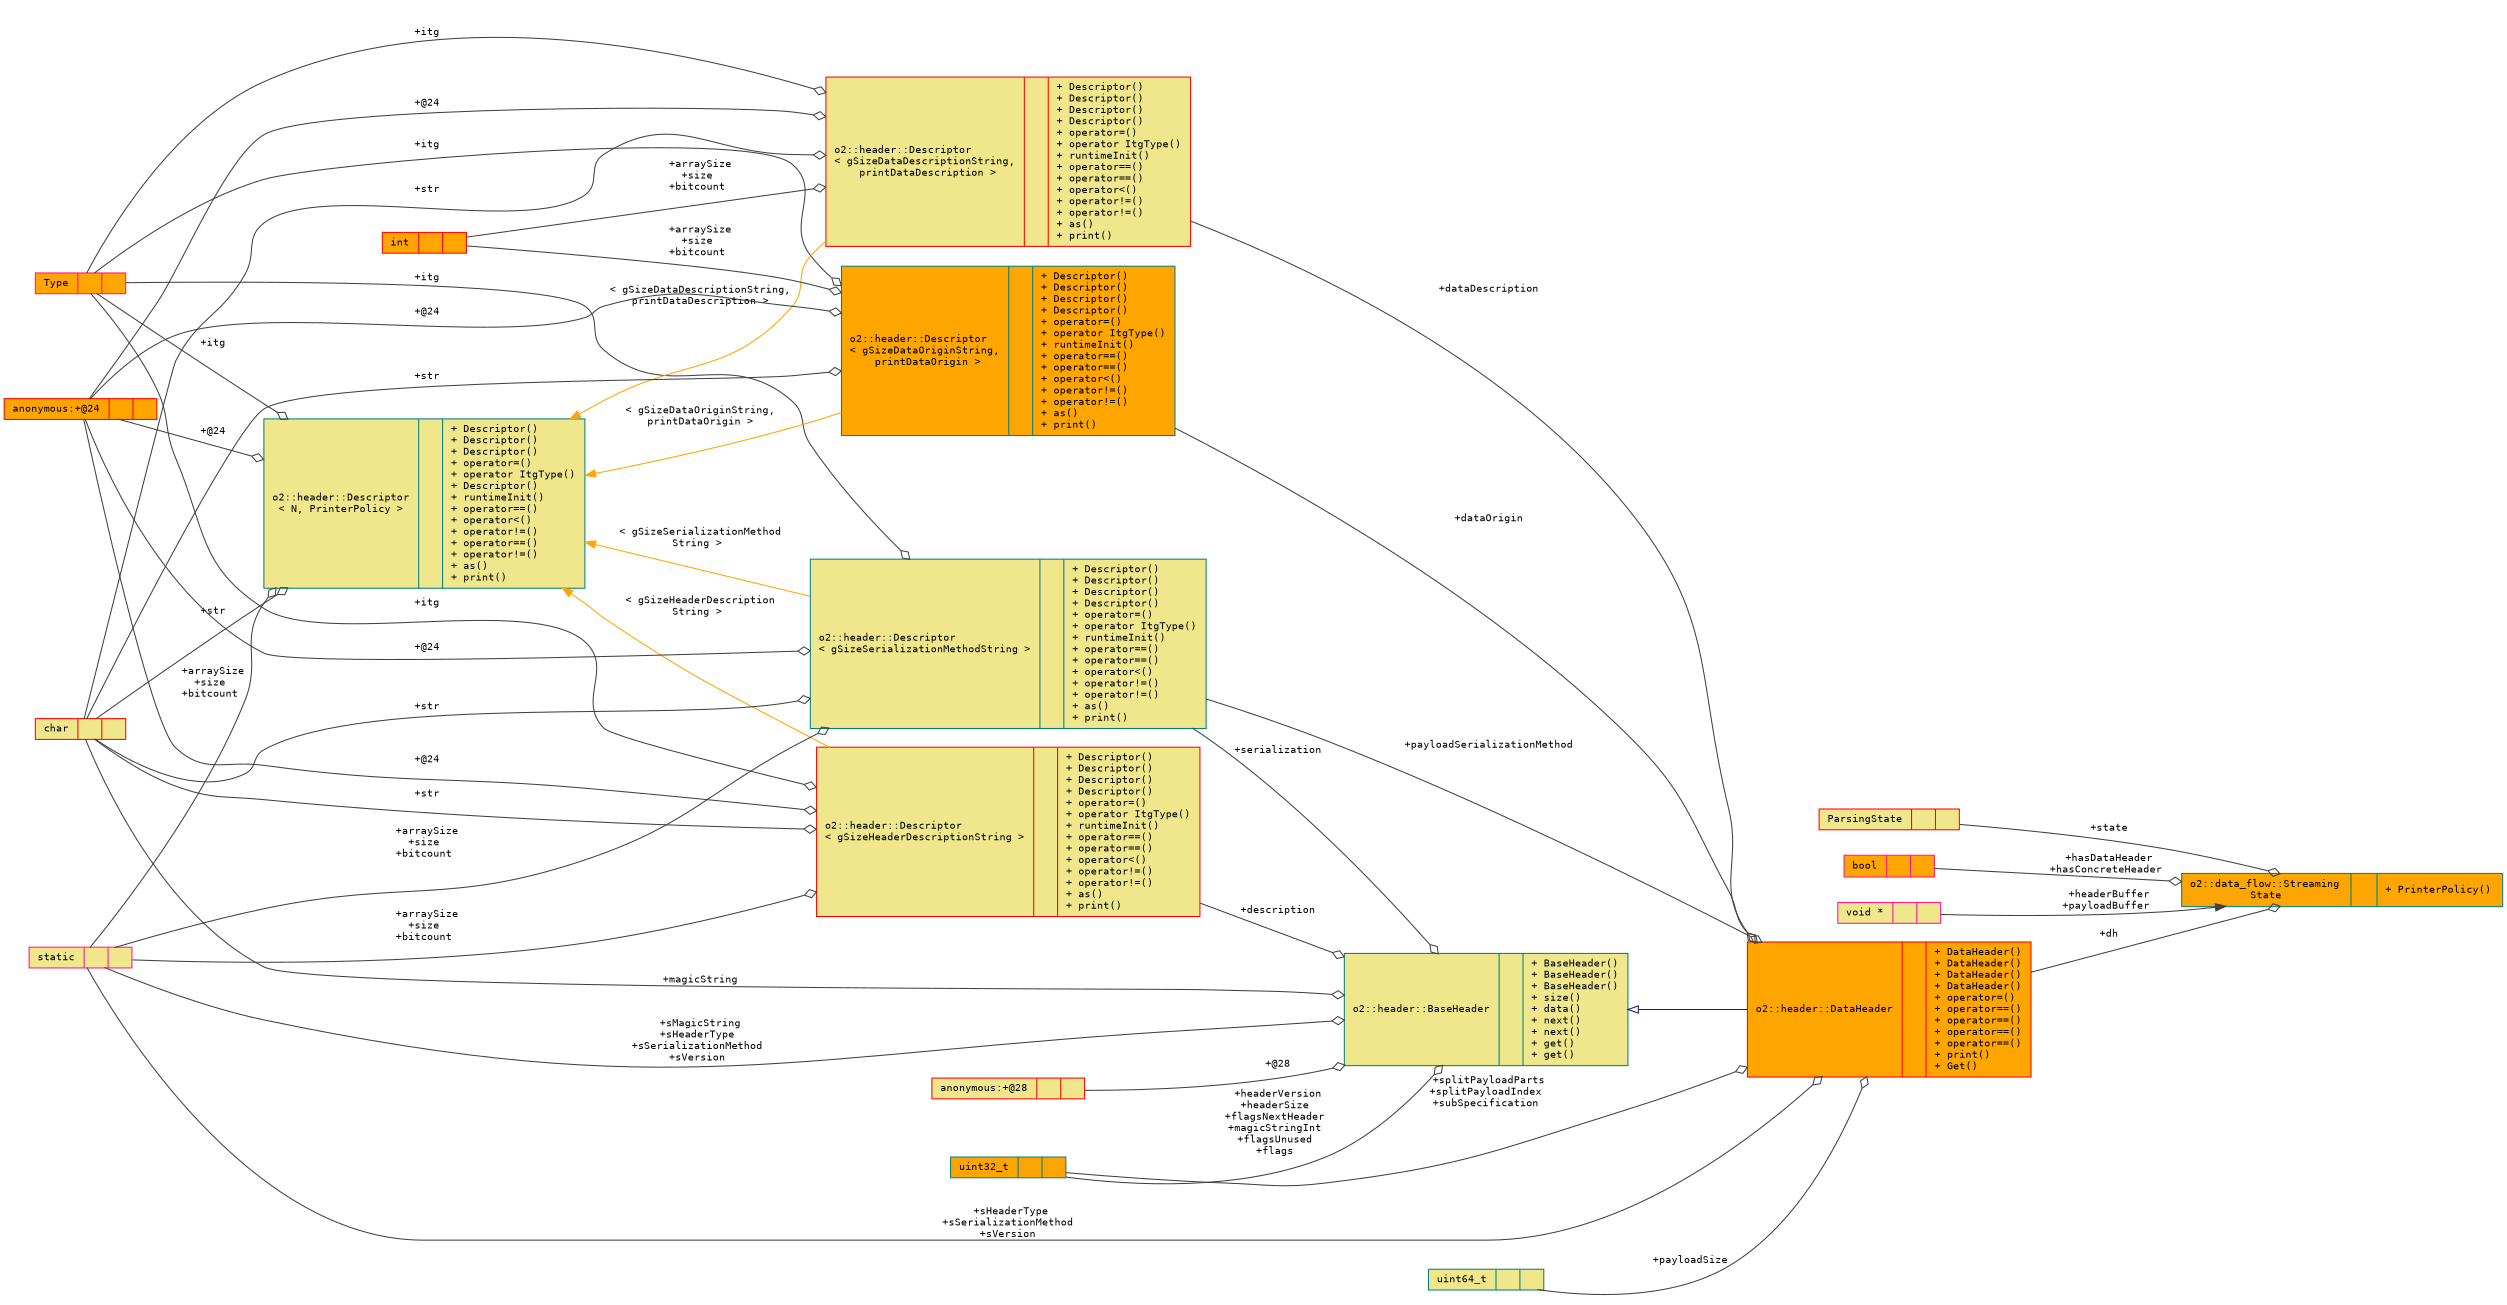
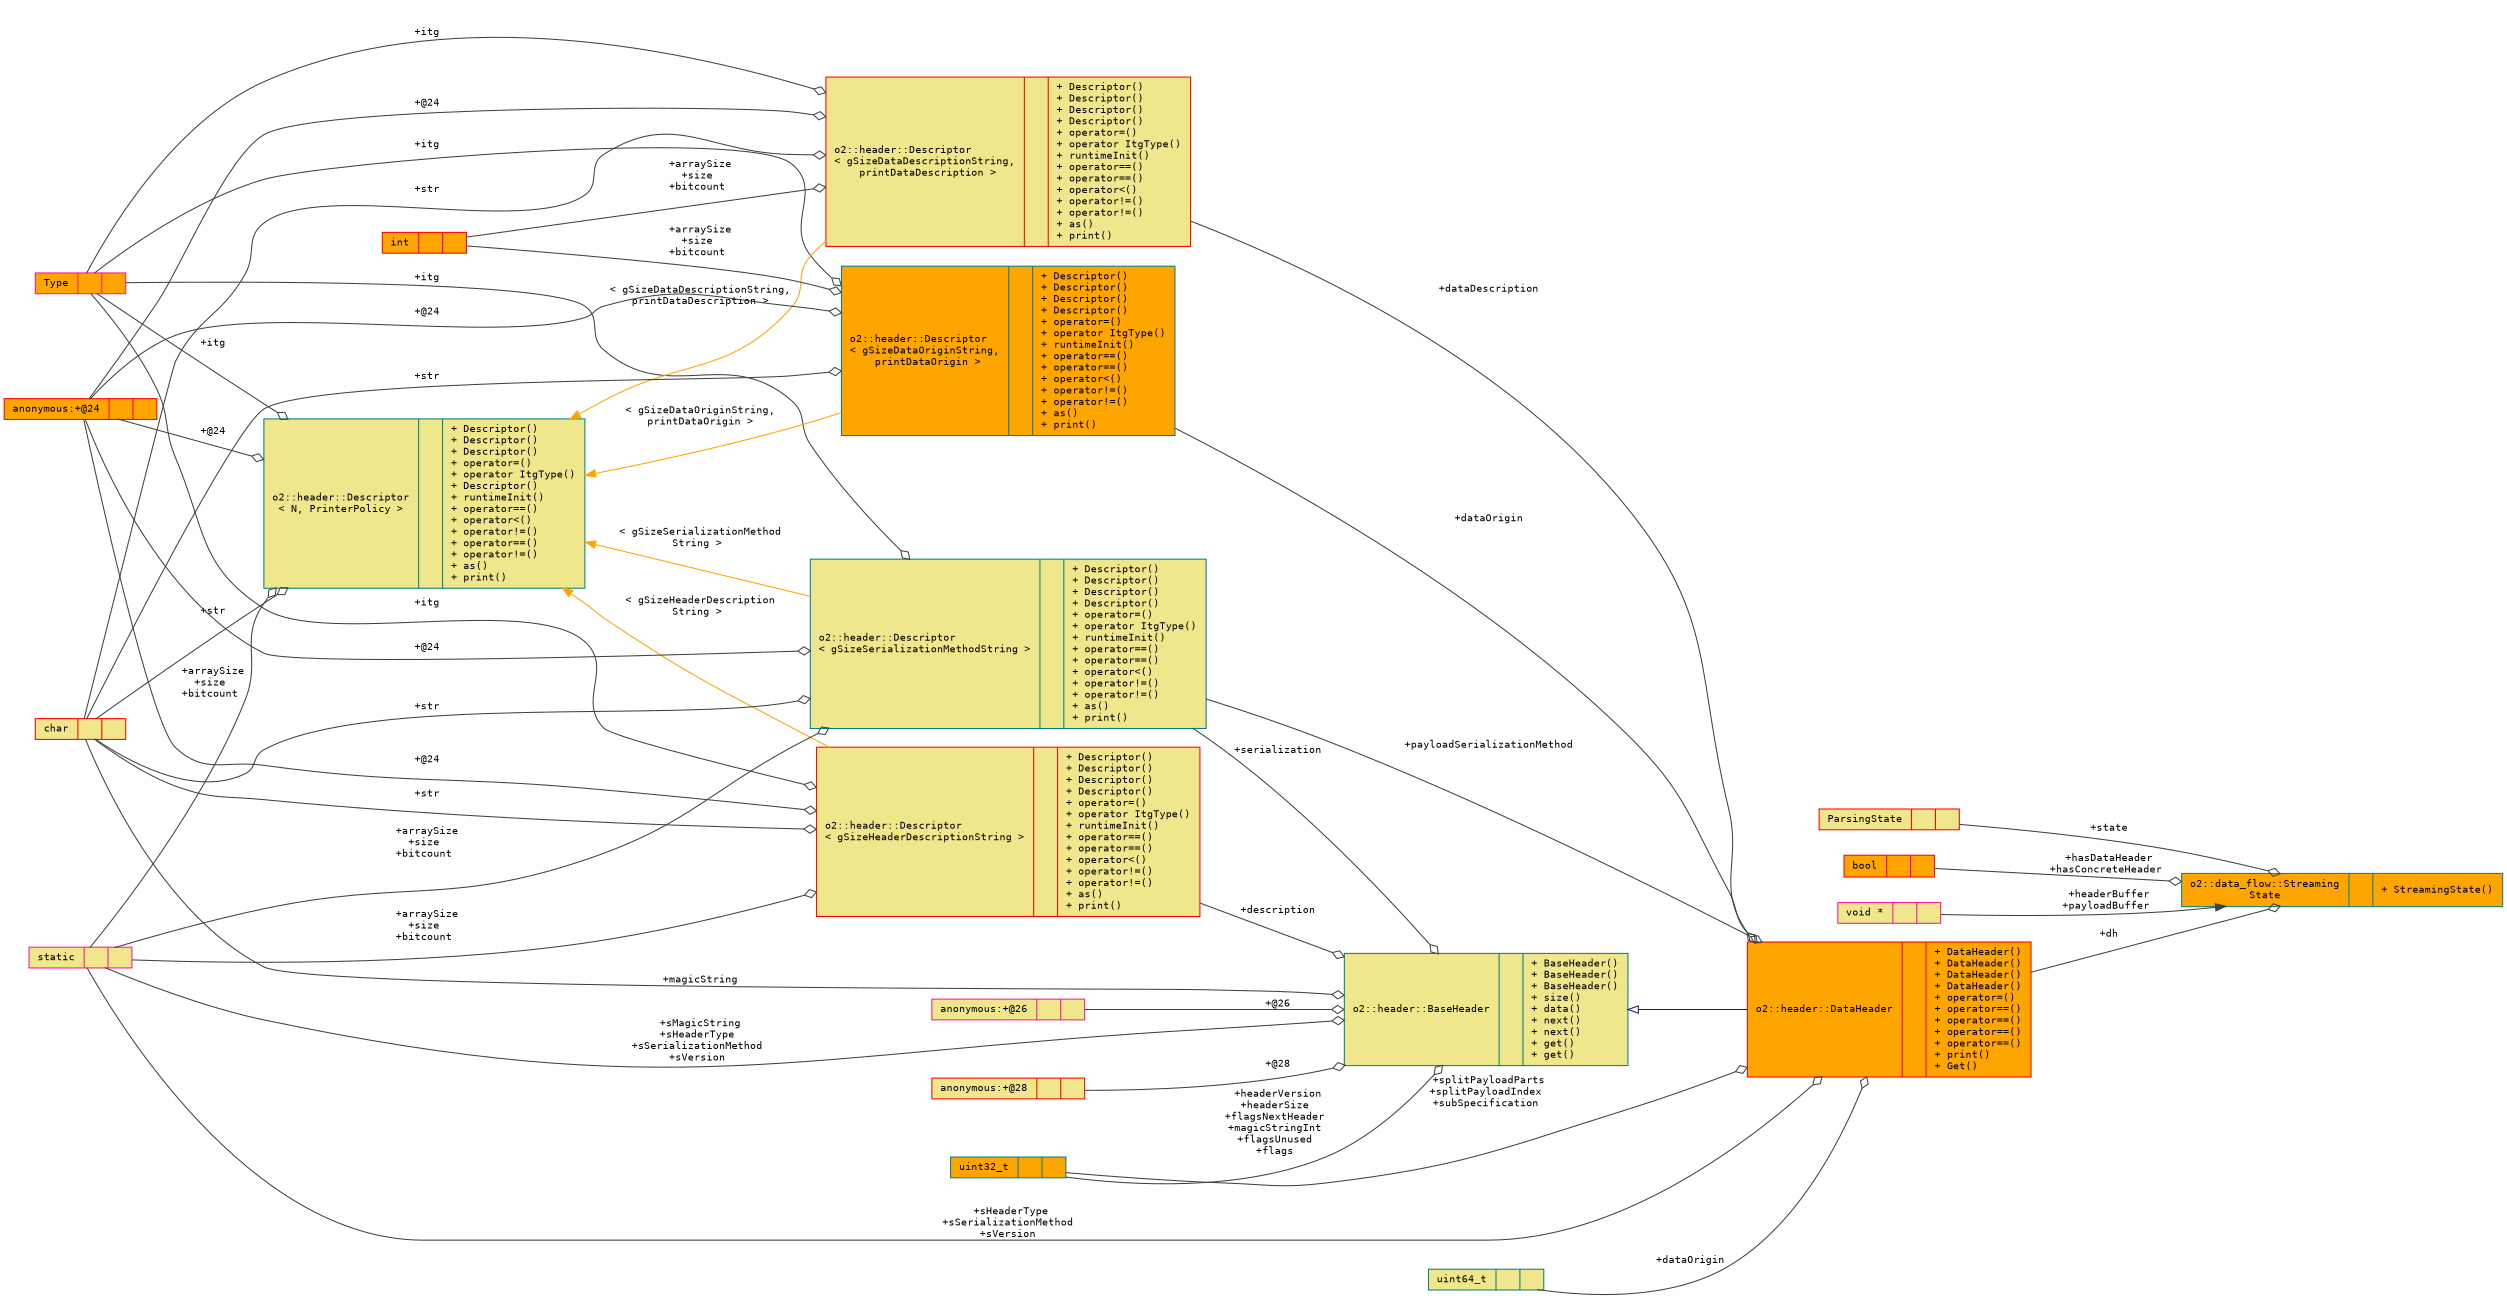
node "bool": color deeppink -> red
node "o2::data_flow::Streaming": text "+ PrinterPolicy()" -> "+ StreamingState()"
node "anonymous:+@26": added
edge "uint64_t" -> "o2::header::DataHeader": label " +payloadSize" -> " +dataOrigin"
